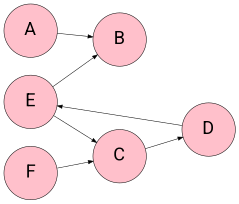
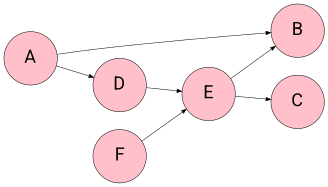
edge "C" -> "D": now "A" -> "D"
edge "F" -> "C": now "F" -> "E"
